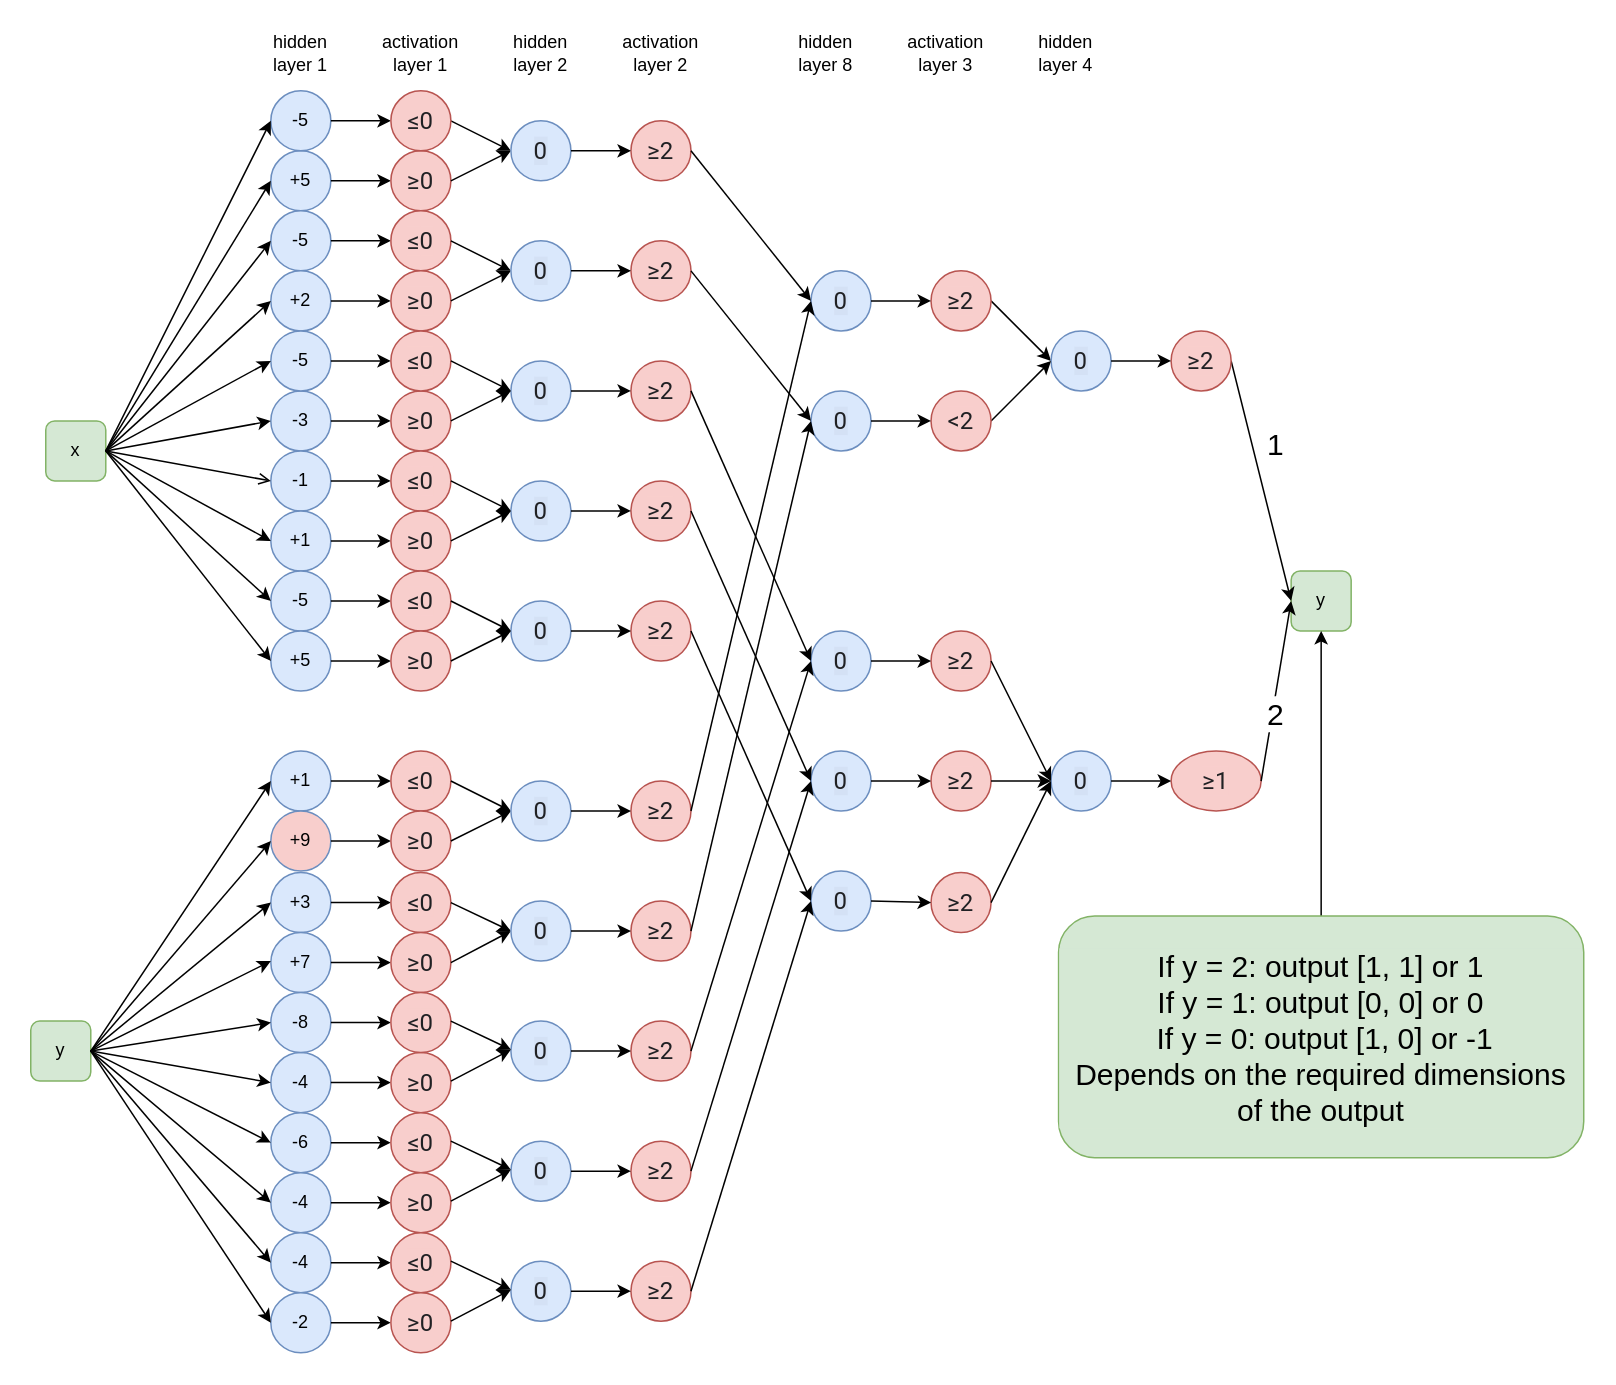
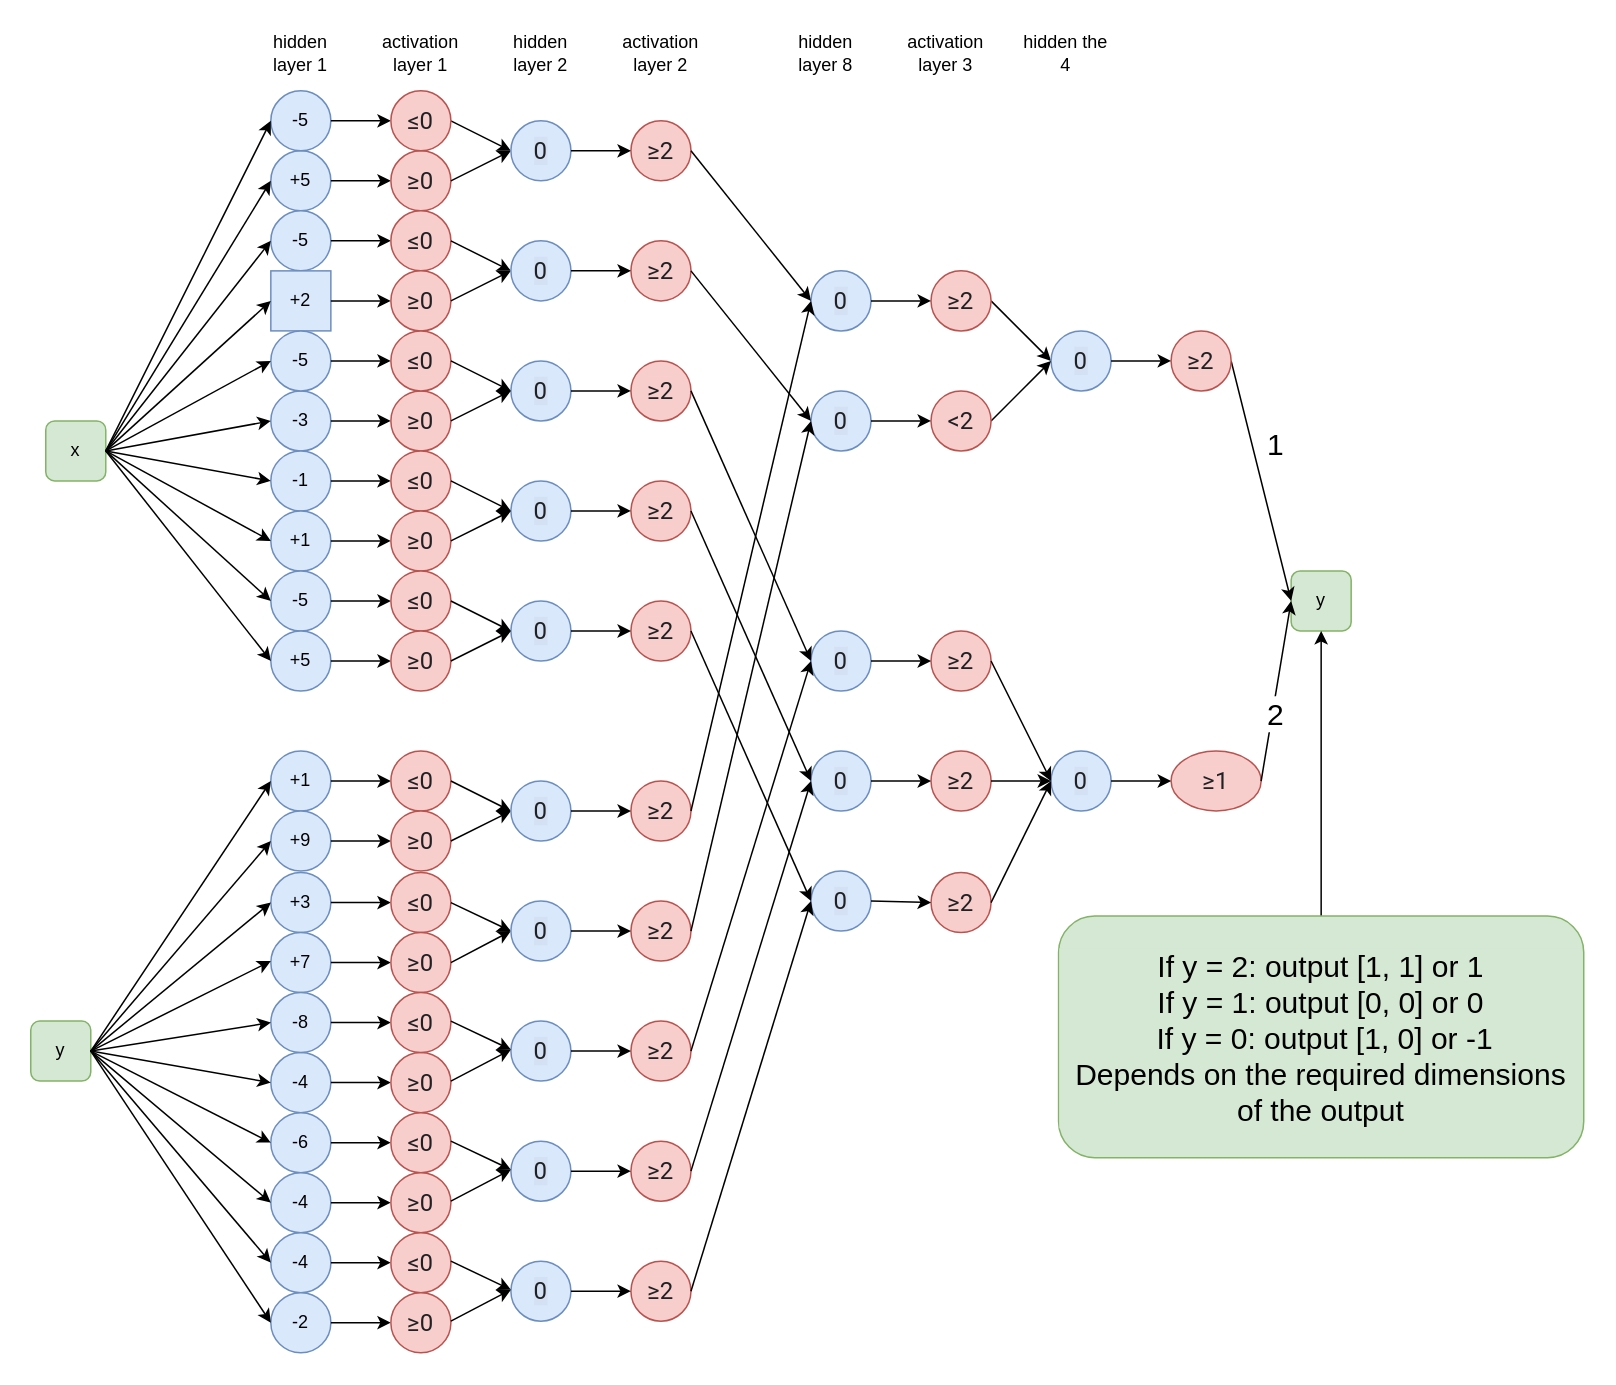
node "hidden layer 4": label "hidden layer 4" -> "hidden the 4"
node "+2": shape ellipse -> rectangle
edge "x" -> "-1": arrowhead open -> classic
node "+9": fillcolor #f8cecc -> #dae8fc
